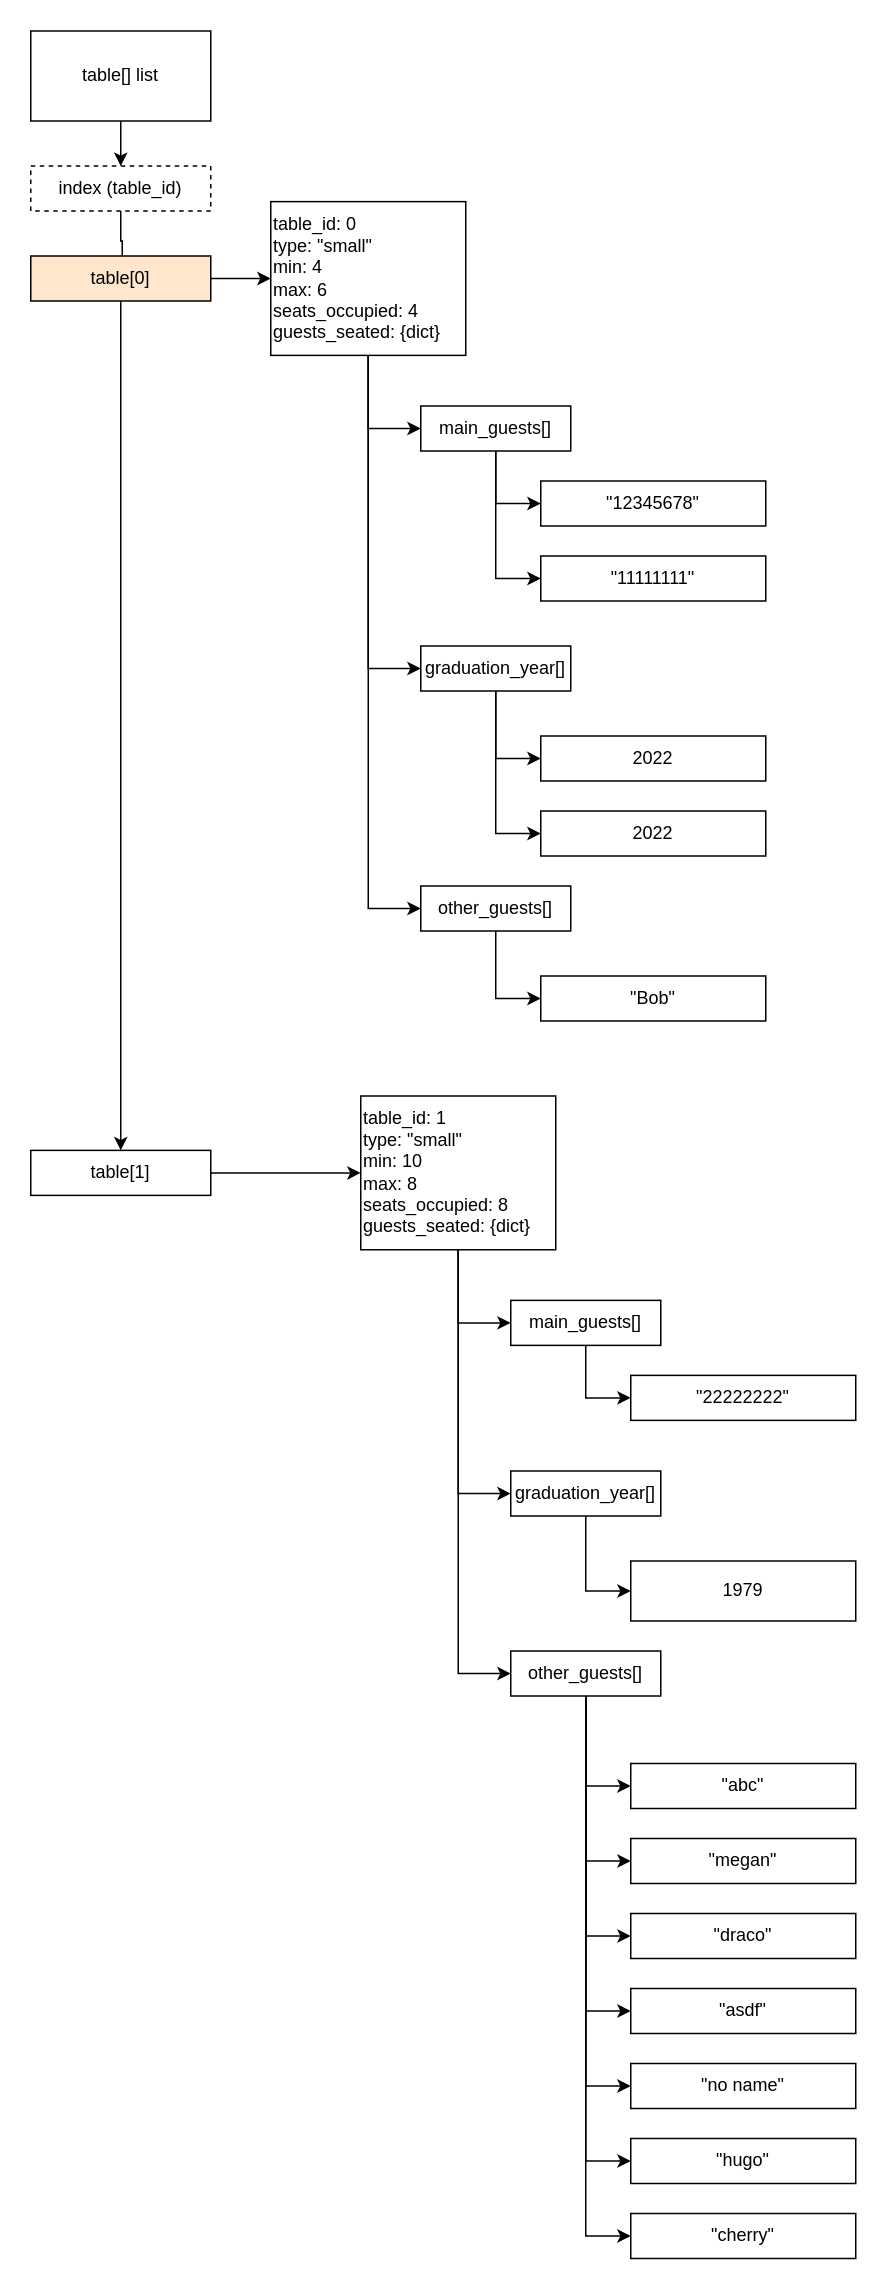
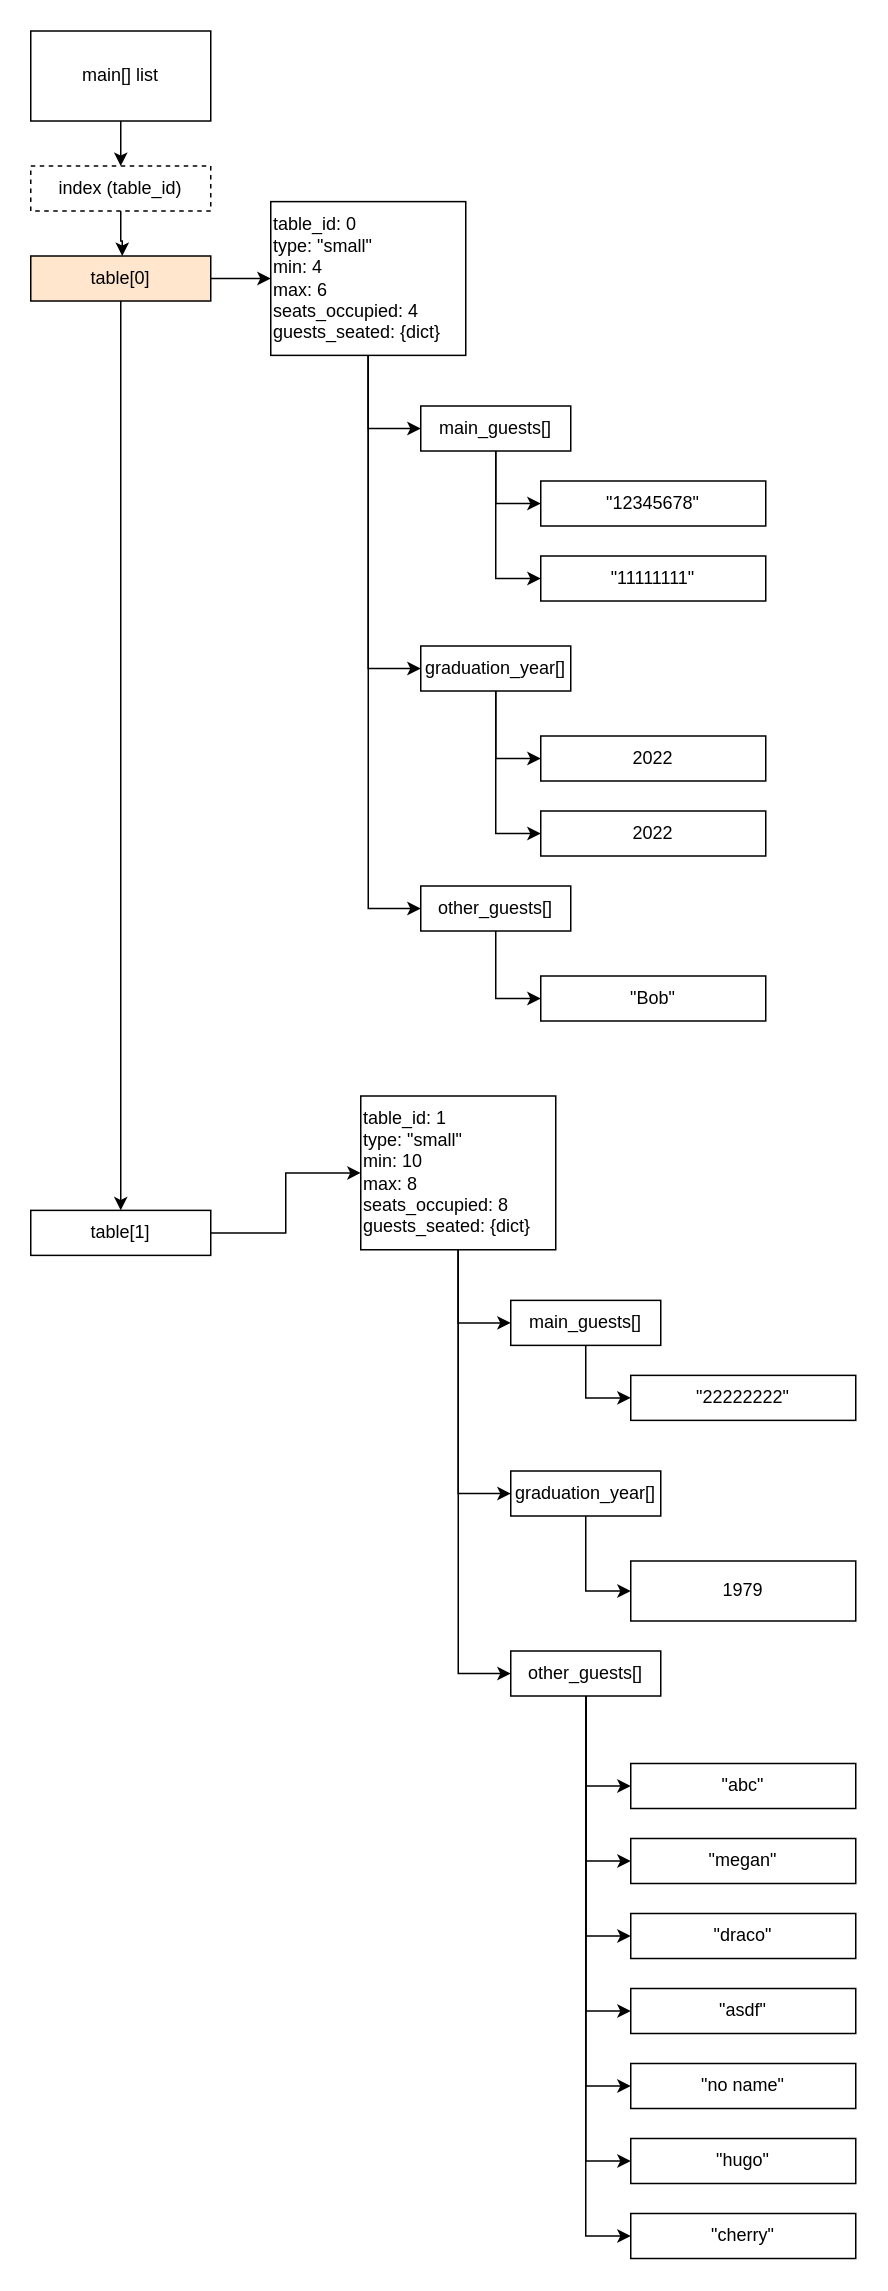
node "table[] list": label "table[] list" -> "main[] list"
edge "index (table_id)" -- "table[0]": arrowhead none -> classic
node "table[1]": moved (121, 1173) -> (121, 1233)
